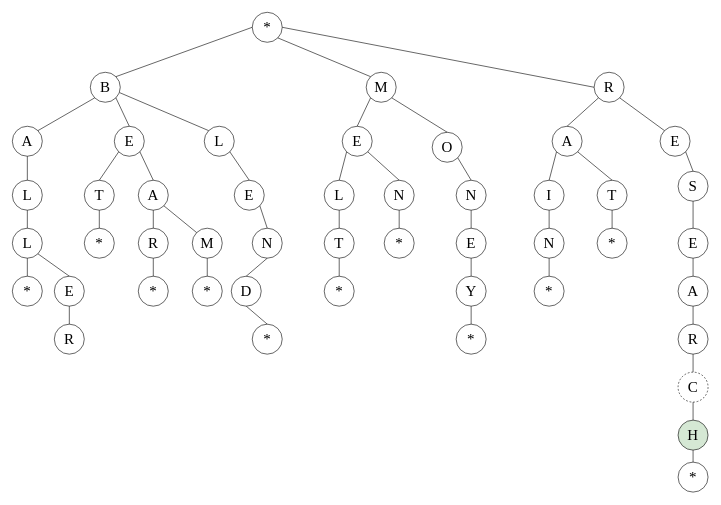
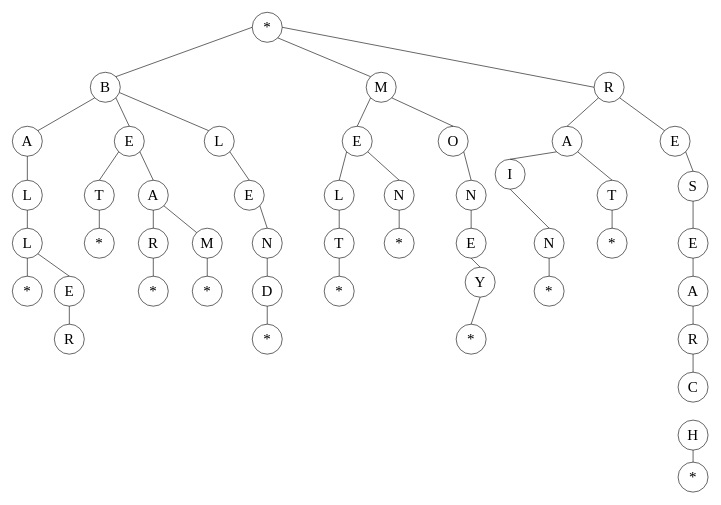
node "O": moved (447, 147) -> (453, 141)
node "I": moved (549, 195) -> (510, 174)
node "D": moved (246, 291) -> (267, 291)
node "Y": moved (471, 291) -> (480, 282)
node "C": style dashed -> solid
edge "C" -- "H": removed
node "H": fillcolor #d5e8d4 -> #ffffff
